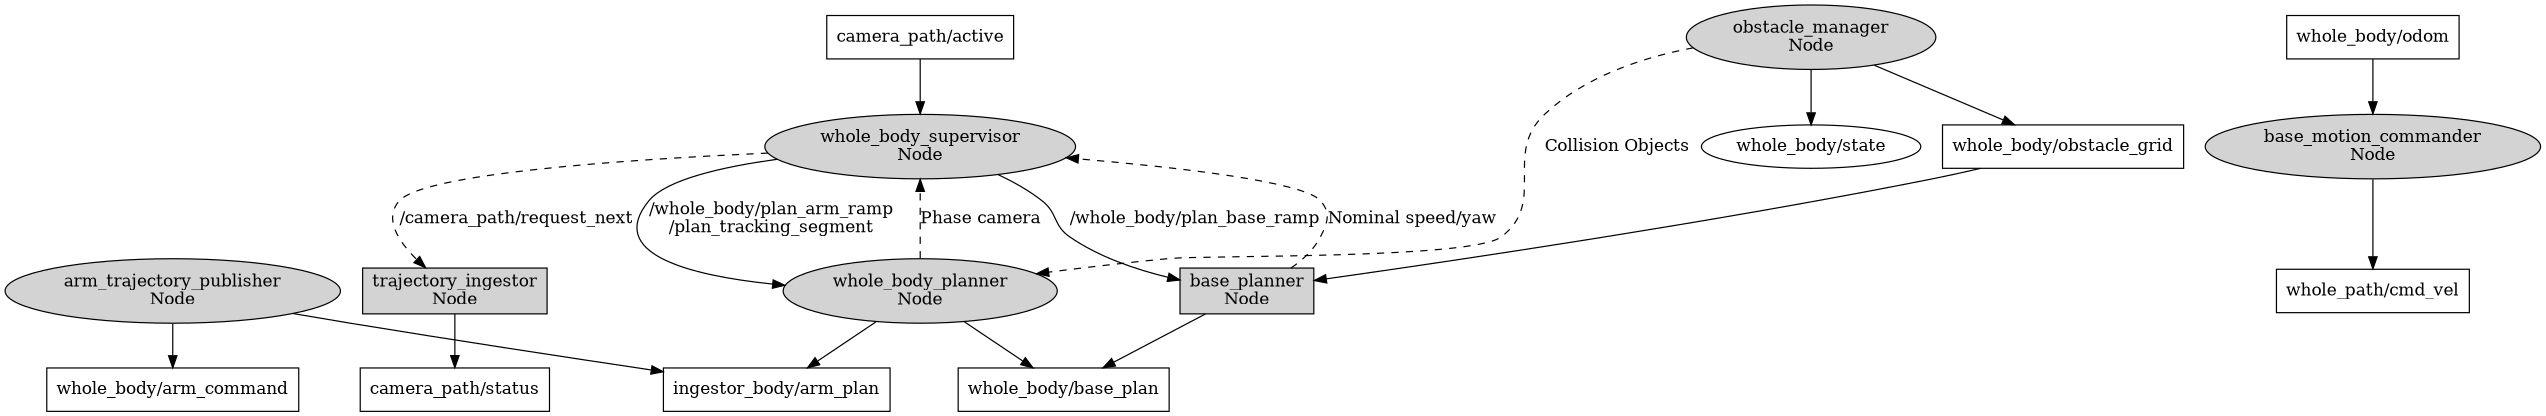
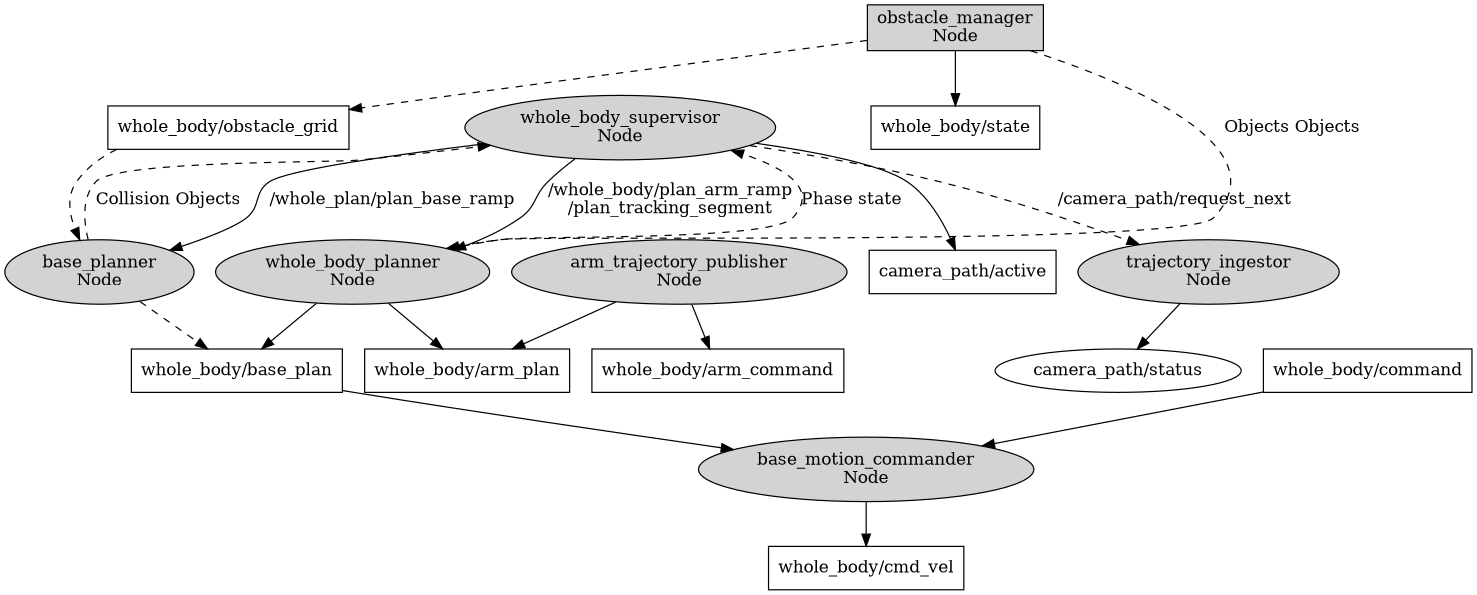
node "obstacle_manager Node": shape ellipse -> box
node "whole_body/odom": label "whole_body/odom" -> "whole_body/command"
edge "camera_path/active" -> "whole_body_supervisor Node": reversed
edge "obstacle_manager Node" -> "whole_body/obstacle_grid": style solid -> dashed
edge "obstacle_manager Node" -> "whole_body_planner Node": label "Collision Objects" -> "Objects Objects"
node "whole_body/state": shape ellipse -> box
edge "whole_body_planner Node" -> "whole_body_supervisor Node": label "Phase camera" -> "Phase state"
edge "whole_body_supervisor Node" -> "base_planner Node": label "/whole_body/plan_base_ramp" -> "/whole_plan/plan_base_ramp"
edge "base_planner Node" -> "whole_body_supervisor Node": label "Nominal speed/yaw" -> "Collision Objects"
edge "whole_body/obstacle_grid" -> "base_planner Node": style solid -> dashed
node "trajectory_ingestor Node": shape box -> ellipse
node "base_planner Node": shape box -> ellipse
node "whole_path/cmd_vel": label "whole_path/cmd_vel" -> "whole_body/cmd_vel"
edge "base_planner Node" -> "whole_body/base_plan": style solid -> dashed
node "camera_path/status": shape box -> ellipse
node "ingestor_body/arm_plan": label "ingestor_body/arm_plan" -> "whole_body/arm_plan"
edge "whole_body/base_plan" -> "base_motion_commander Node": added
